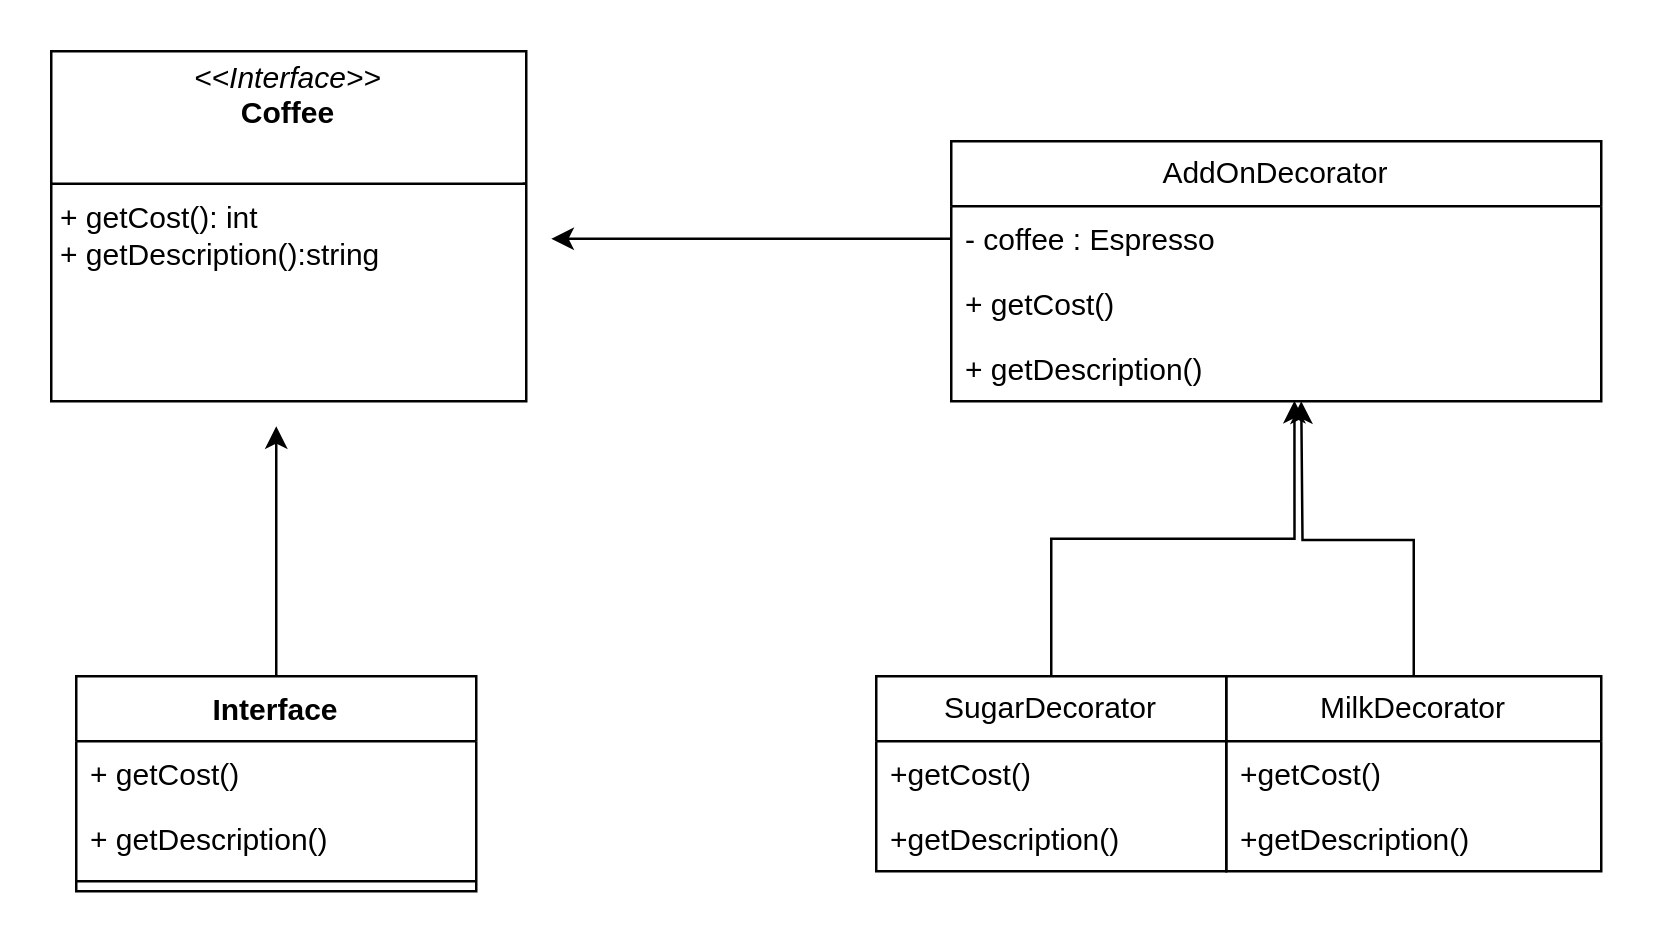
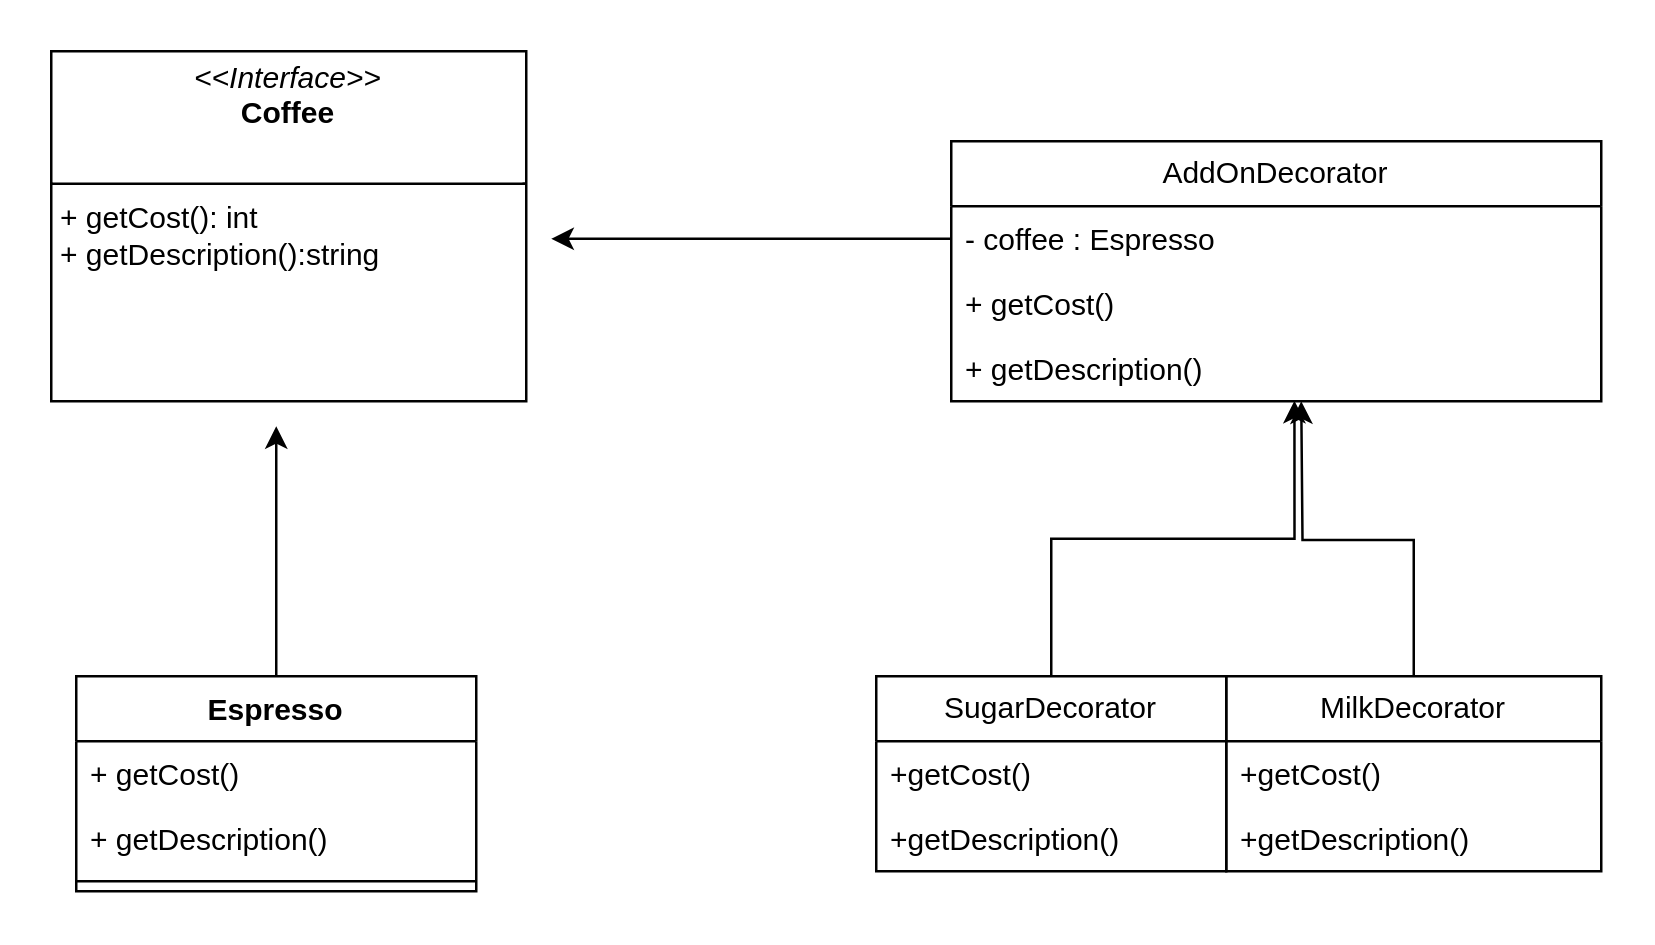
node "Interface": label "Interface" -> "Espresso"
